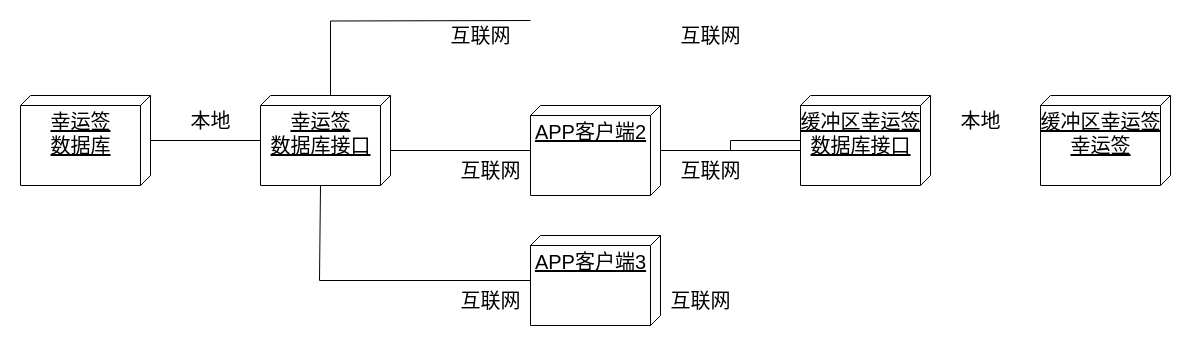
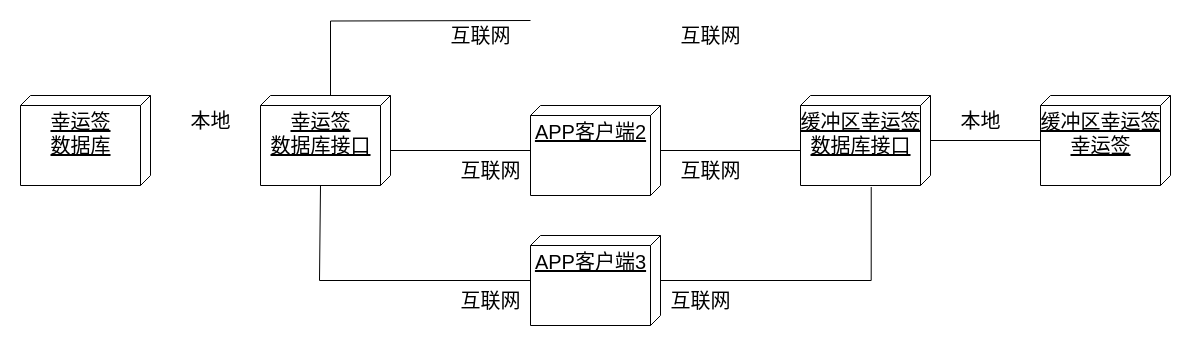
edge "幸运签 数据库" -- "幸运签 数据库接口": removed
edge "缓冲区幸运签 数据库接口" -- "APP客户端2": now "缓冲区幸运签 数据库接口" -- "缓冲区幸运签 幸运签"
edge "缓冲区幸运签 数据库接口" -- "APP客户端3": added
